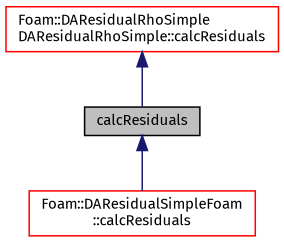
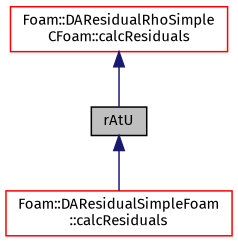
node "Foam::DAResidualRhoSimple DAResidualRhoSimple::calcResiduals": label "Foam::DAResidualRhoSimple DAResidualRhoSimple::calcResiduals" -> "Foam::DAResidualRhoSimple CFoam::calcResiduals"
node "calcResiduals": label "calcResiduals" -> "rAtU"
